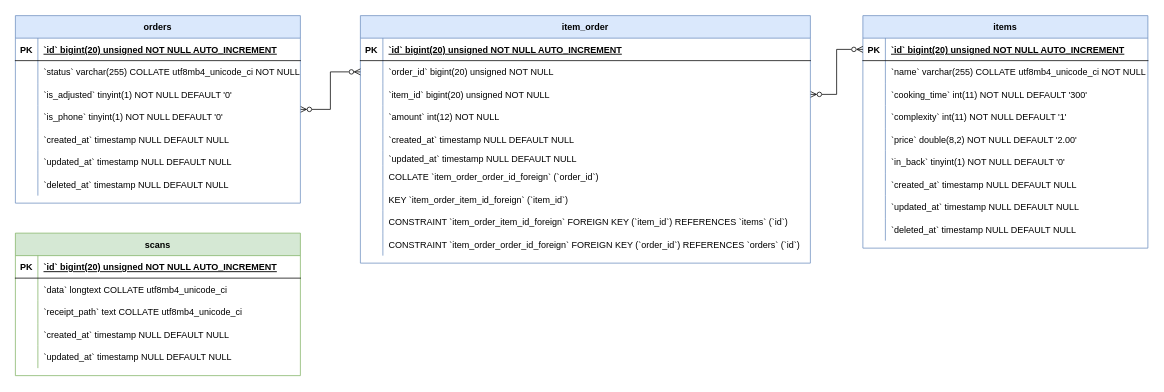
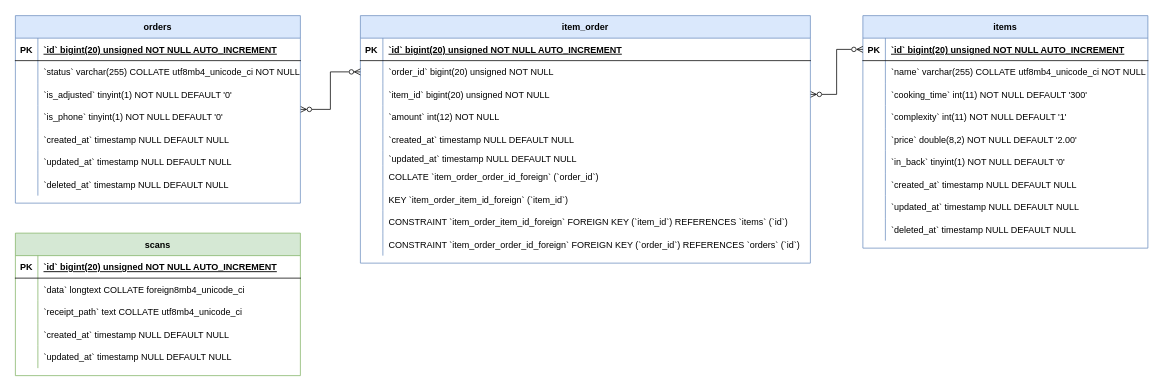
node "`data` longtext COLLATE utf8mb4_unicode_ci": label "`data` longtext COLLATE utf8mb4_unicode_ci" -> "`data` longtext COLLATE foreign8mb4_unicode_ci"
